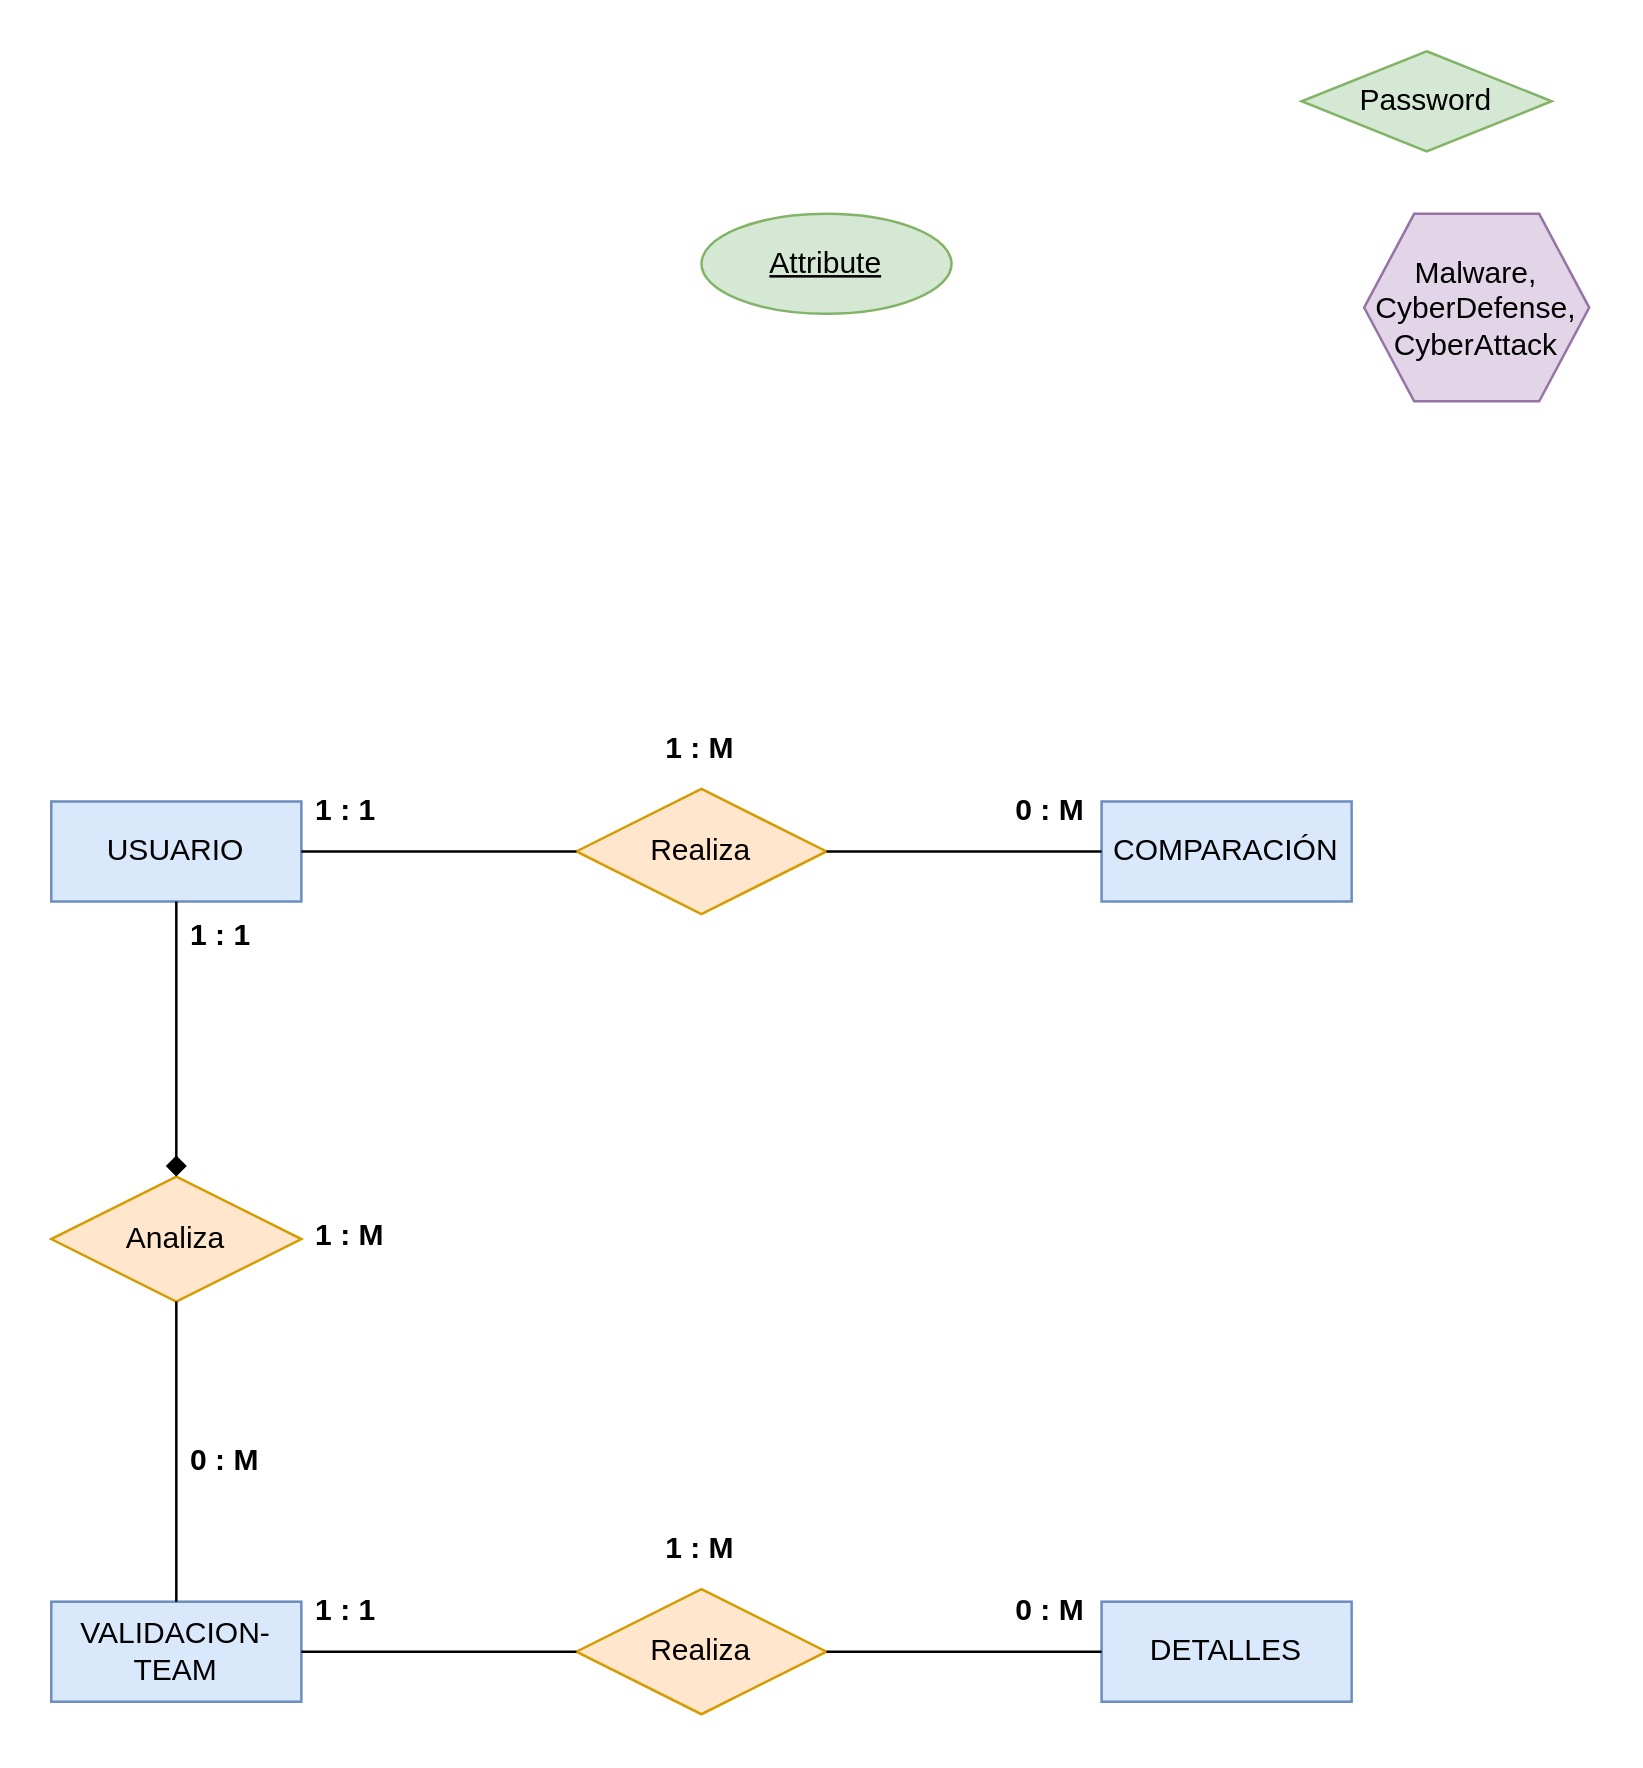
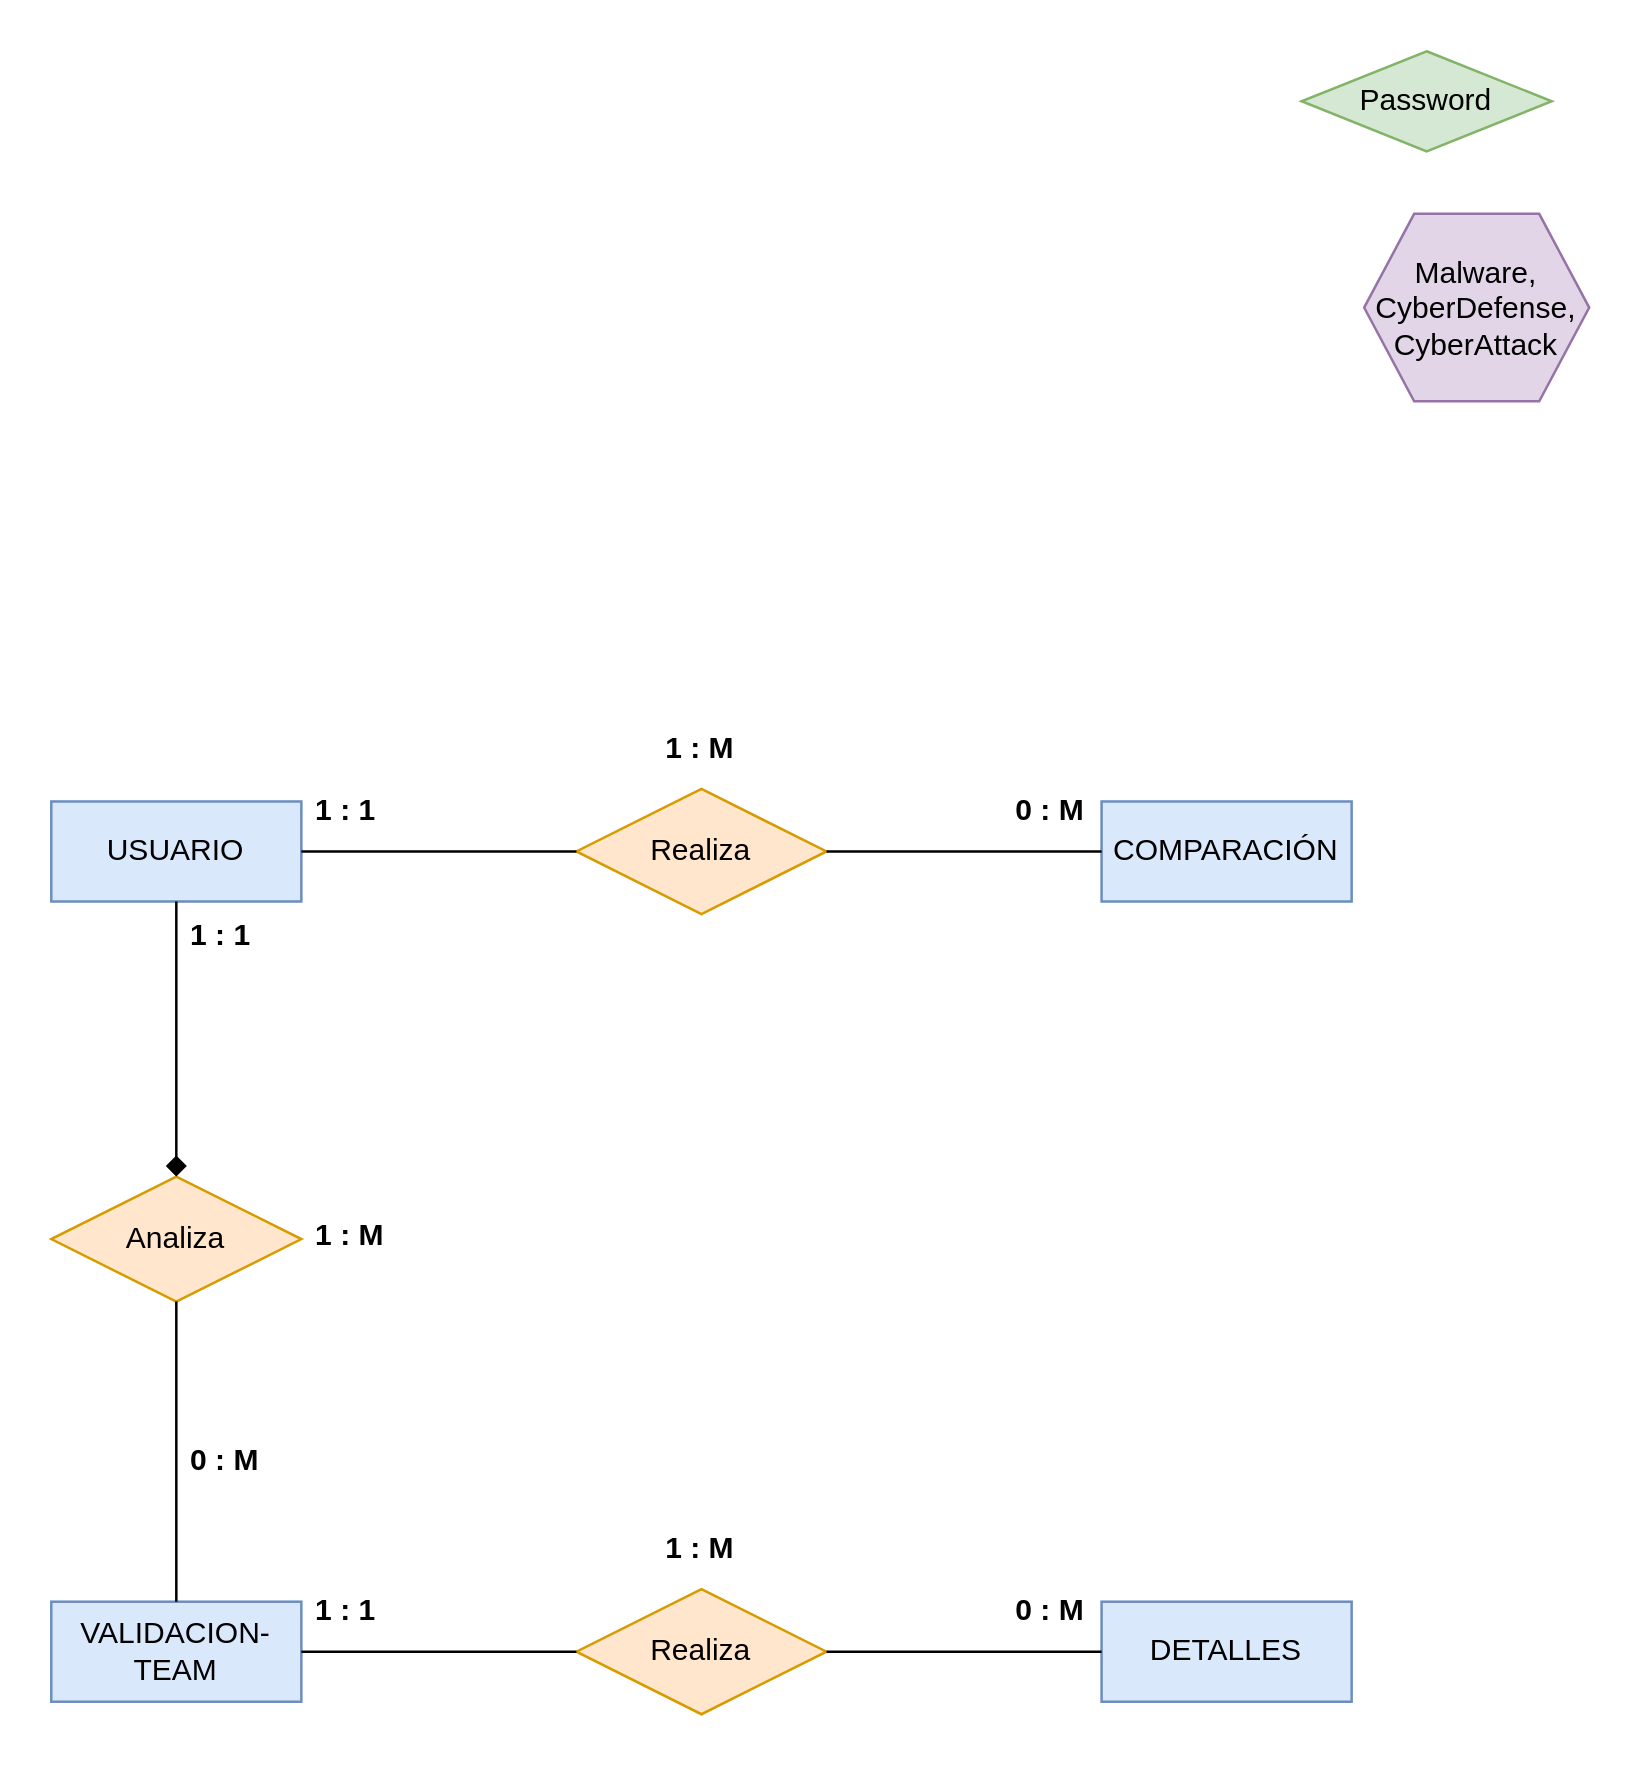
node "Attribute": removed
